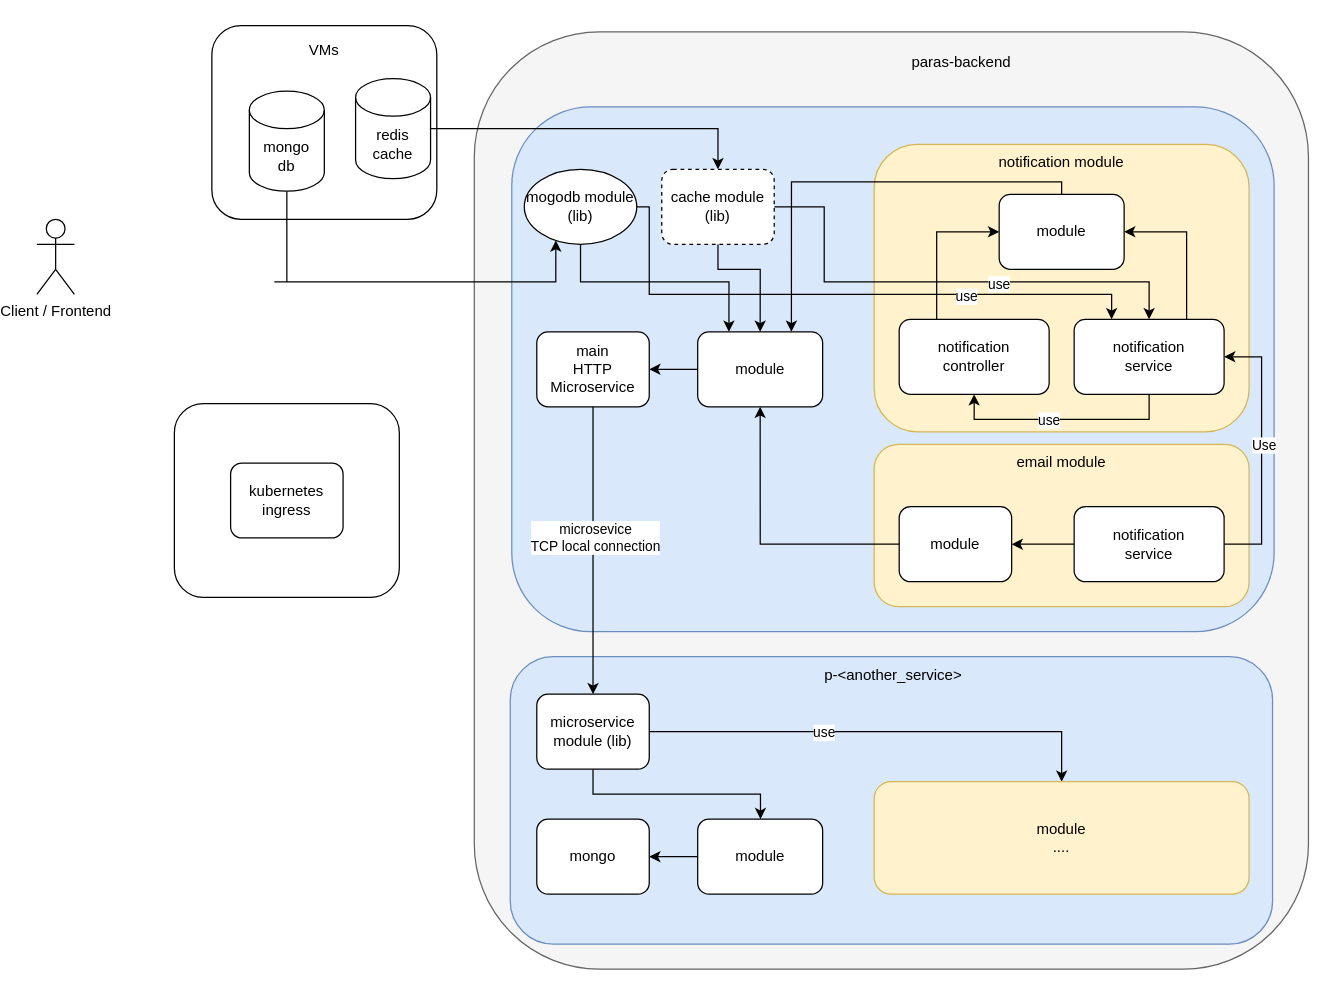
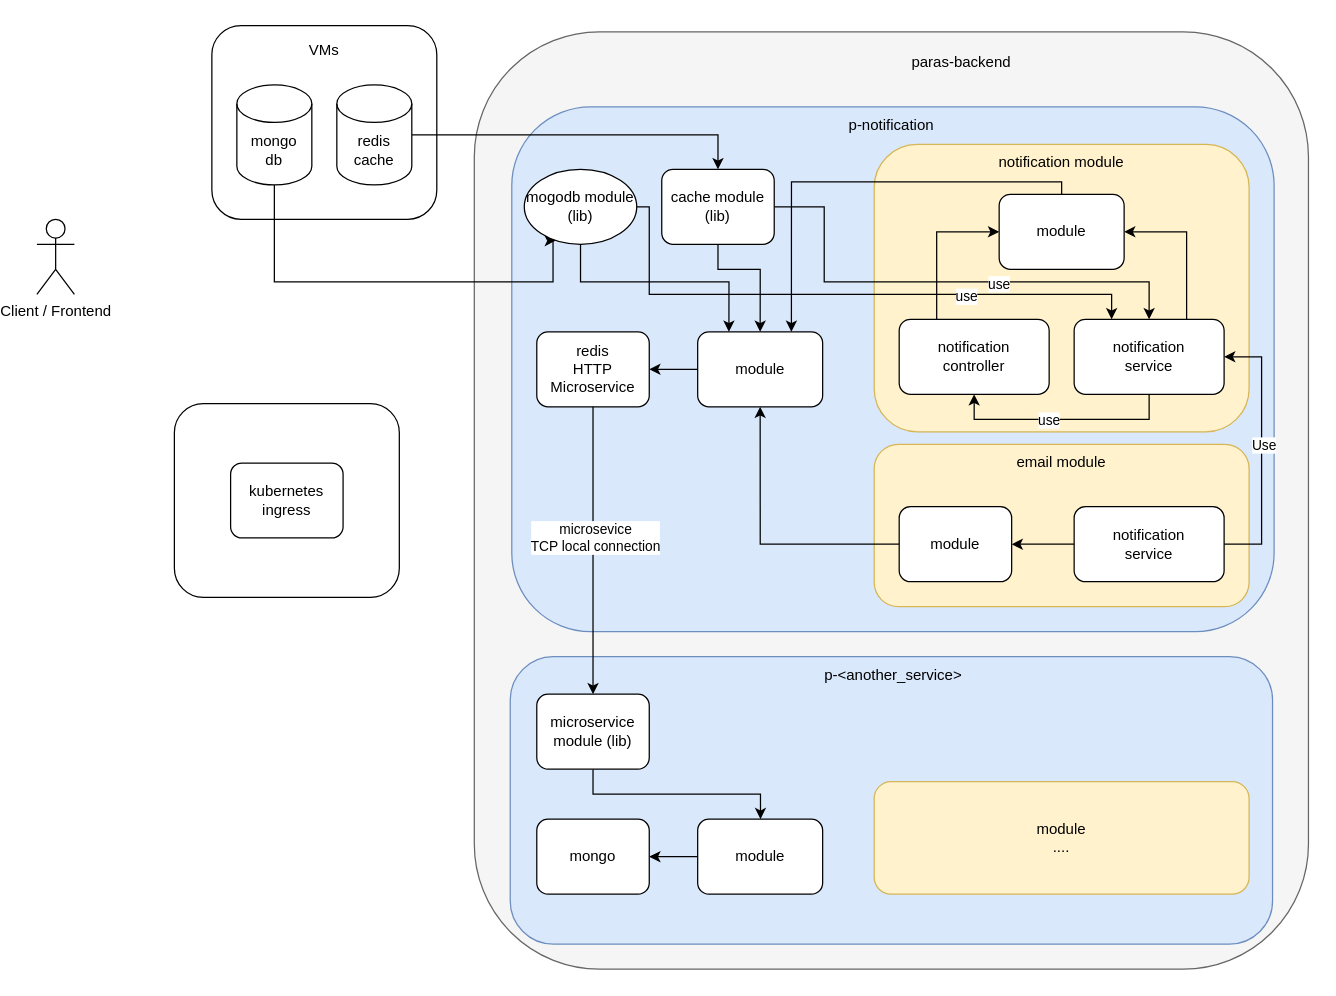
node "p-notification": added
node "redis cache": moved (393, 129) -> (374, 135)
node "mongo db": moved (287, 141) -> (274, 135)
node "cache module (lib)": style dashed -> solid
node "main HTTP Microservice": label "main HTTP Microservice" -> "redis HTTP Microservice"
edge "microservice module (lib)" -> "module ....": removed, label "use"
